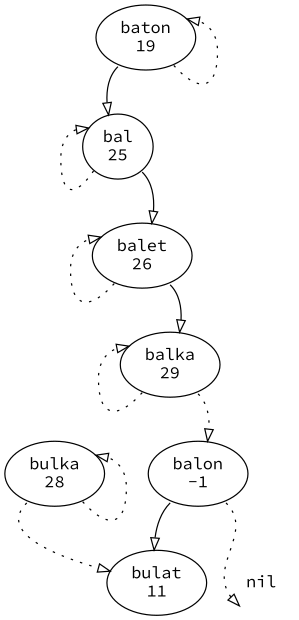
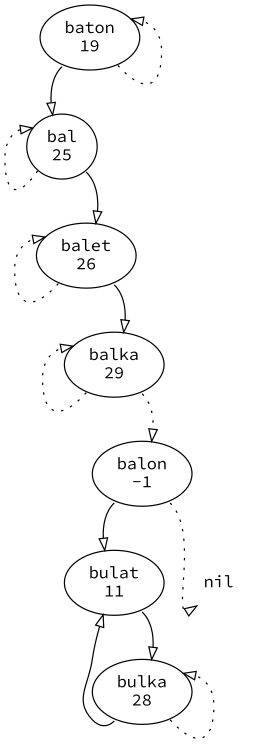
edge "bulka 28" -> "bulat 11": style dotted -> solid
edge "bulat 11" -> "bulka 28": added
